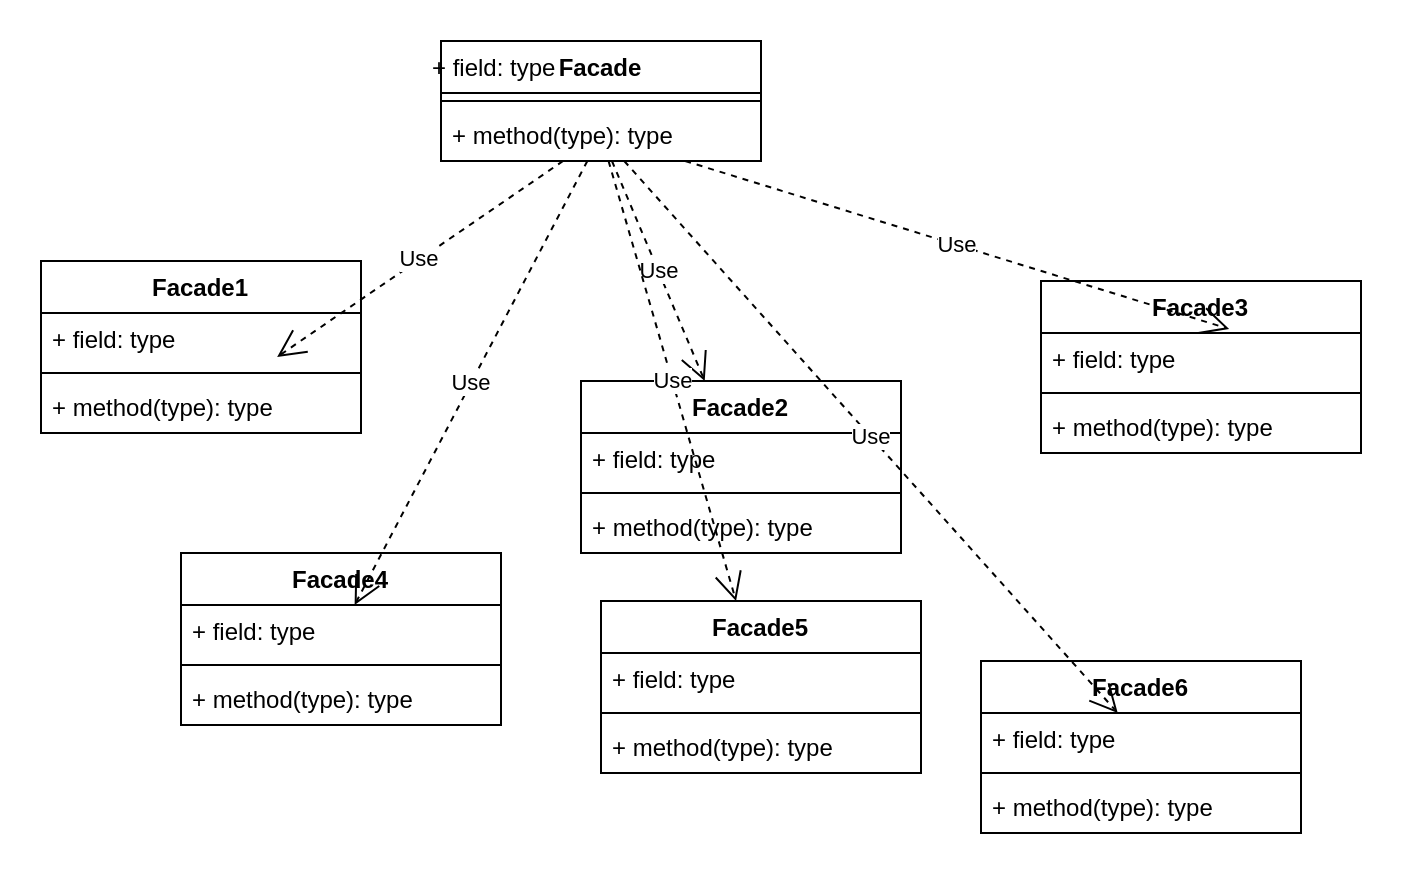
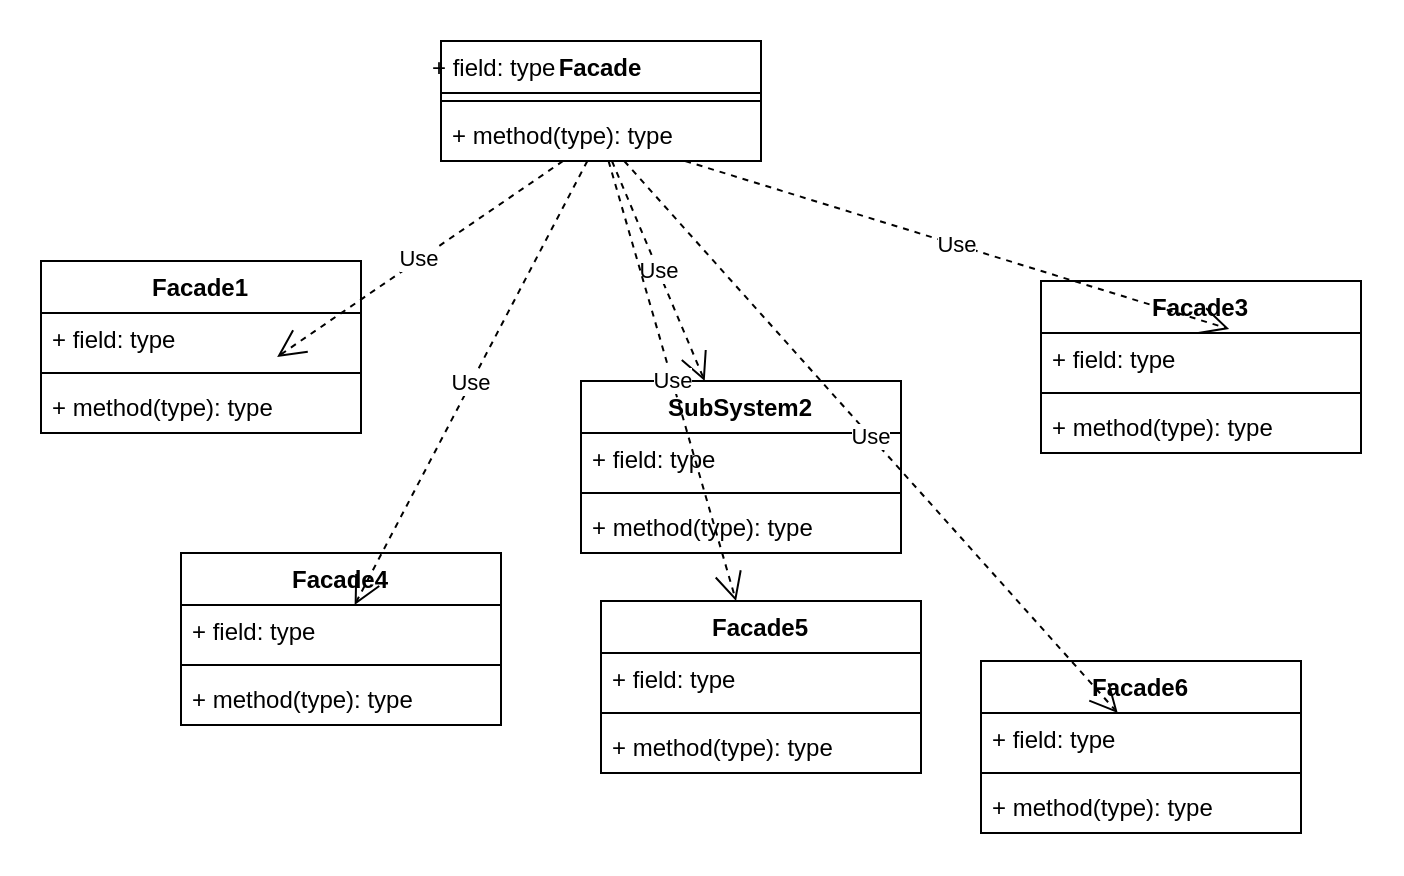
node "Facade2": label "Facade2" -> "SubSystem2"
